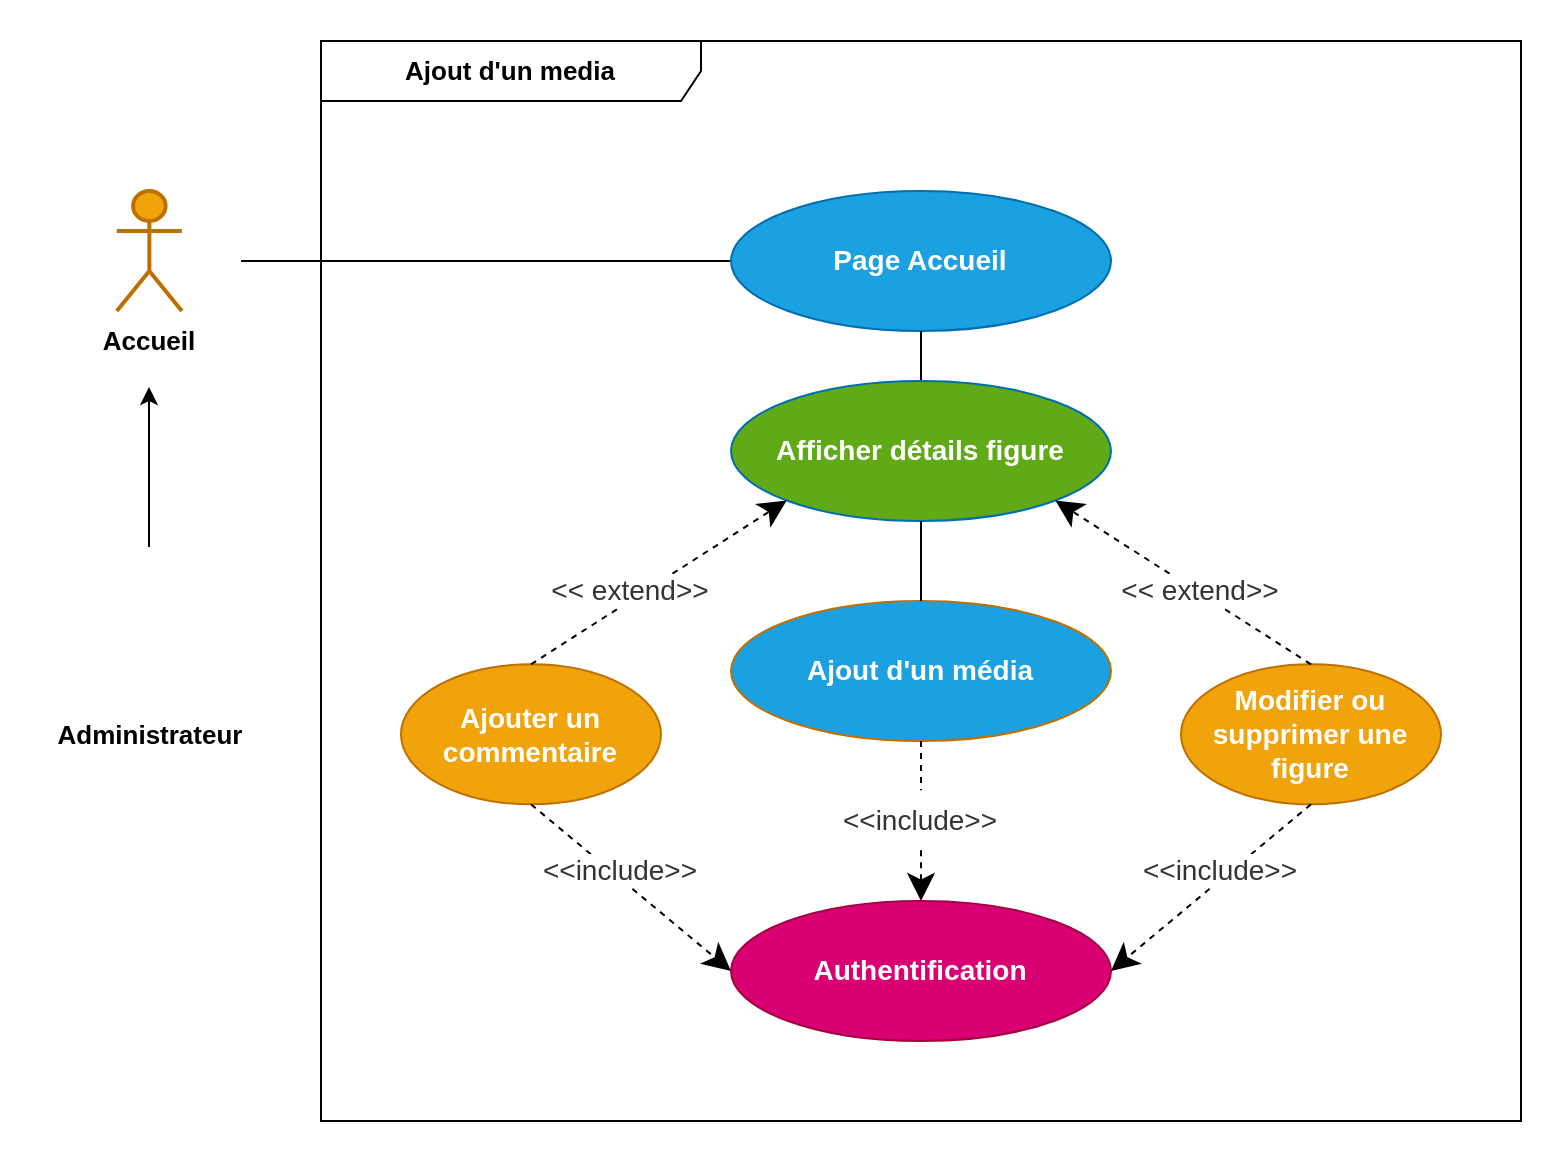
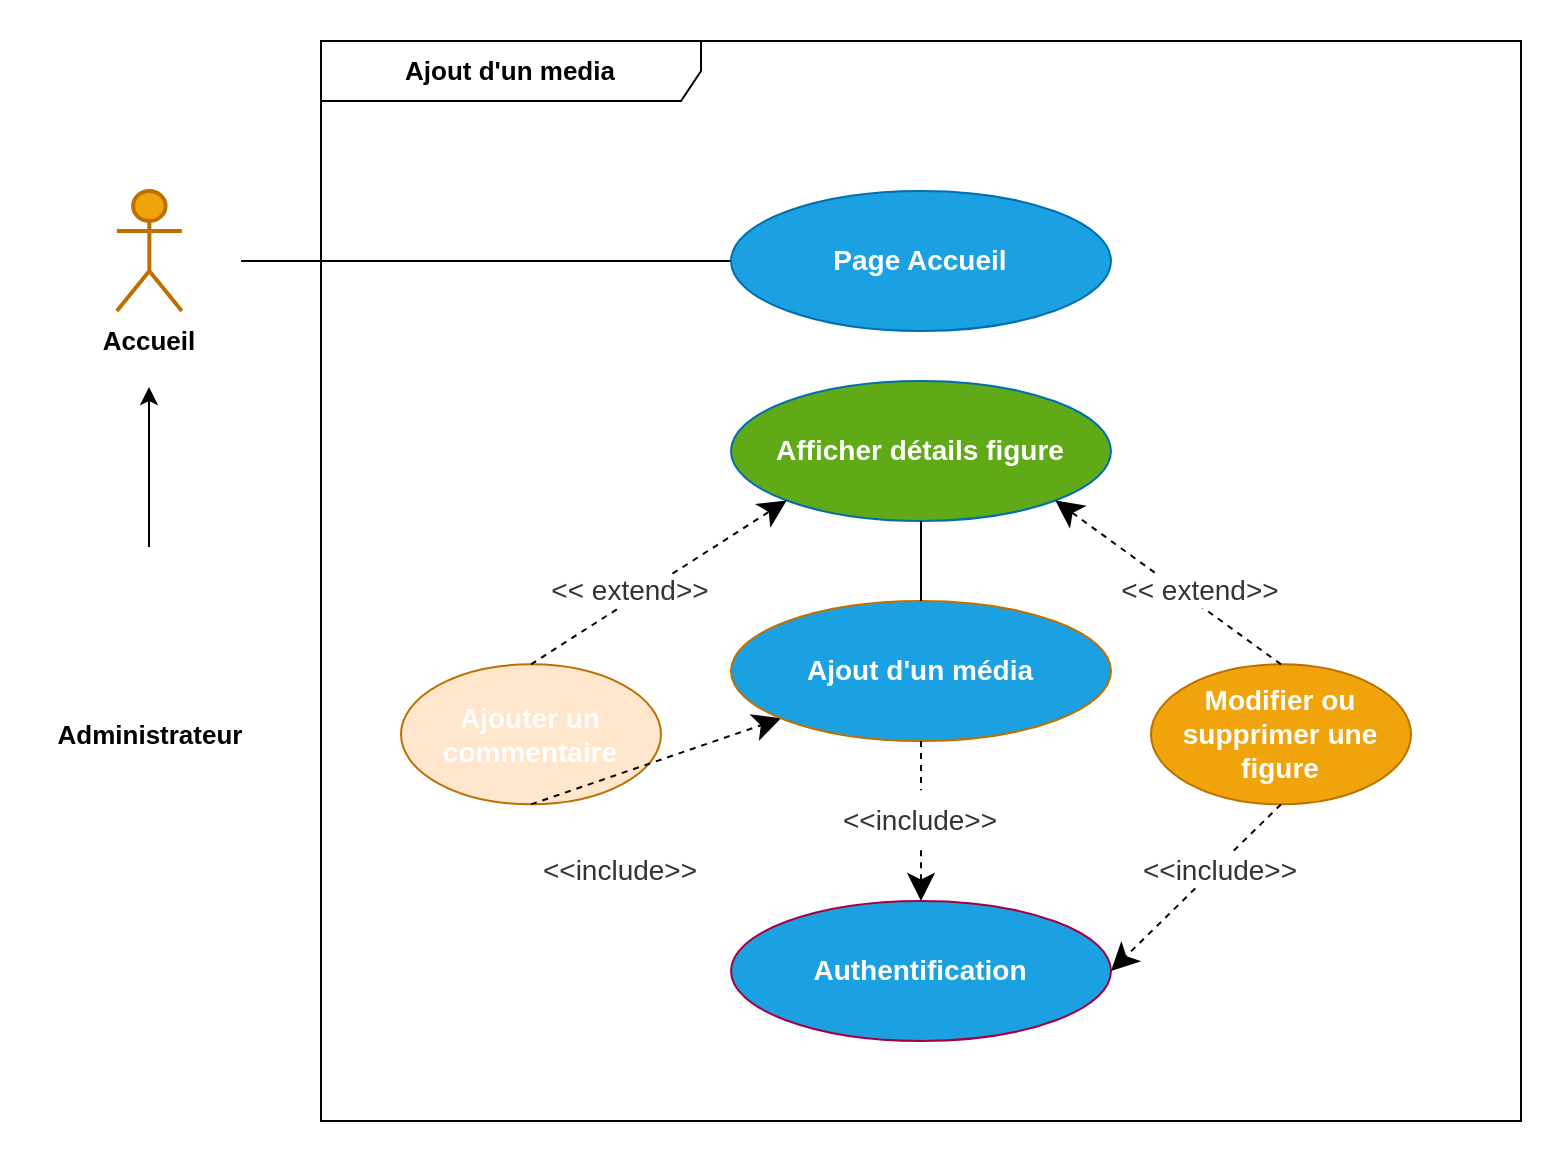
edge "Page Accueil" -- "Afficher détails figure": removed
node "Ajouter un commentaire": fillcolor #f0a30a -> #ffe6cc
node "Modifier ou supprimer une figure": moved (1311, 734) -> (1281, 734)
edge "Ajouter un commentaire" -> "Authentification": now "Ajouter un commentaire" -> "Ajout d'un média"
node "Authentification": fillcolor #d80073 -> #1ba1e2
